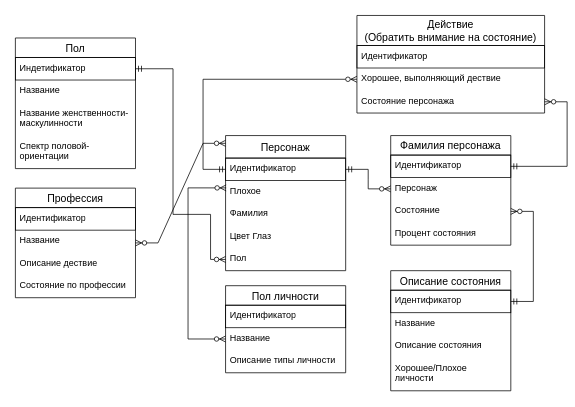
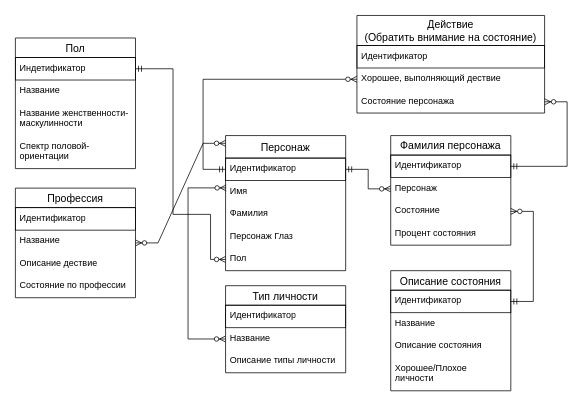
node "Плохое": label "Плохое" -> "Имя"
node "Цвет Глаз": label "Цвет Глаз" -> "Персонаж Глаз"
node "Пол личности": label "Пол личности" -> "Тип личности"
